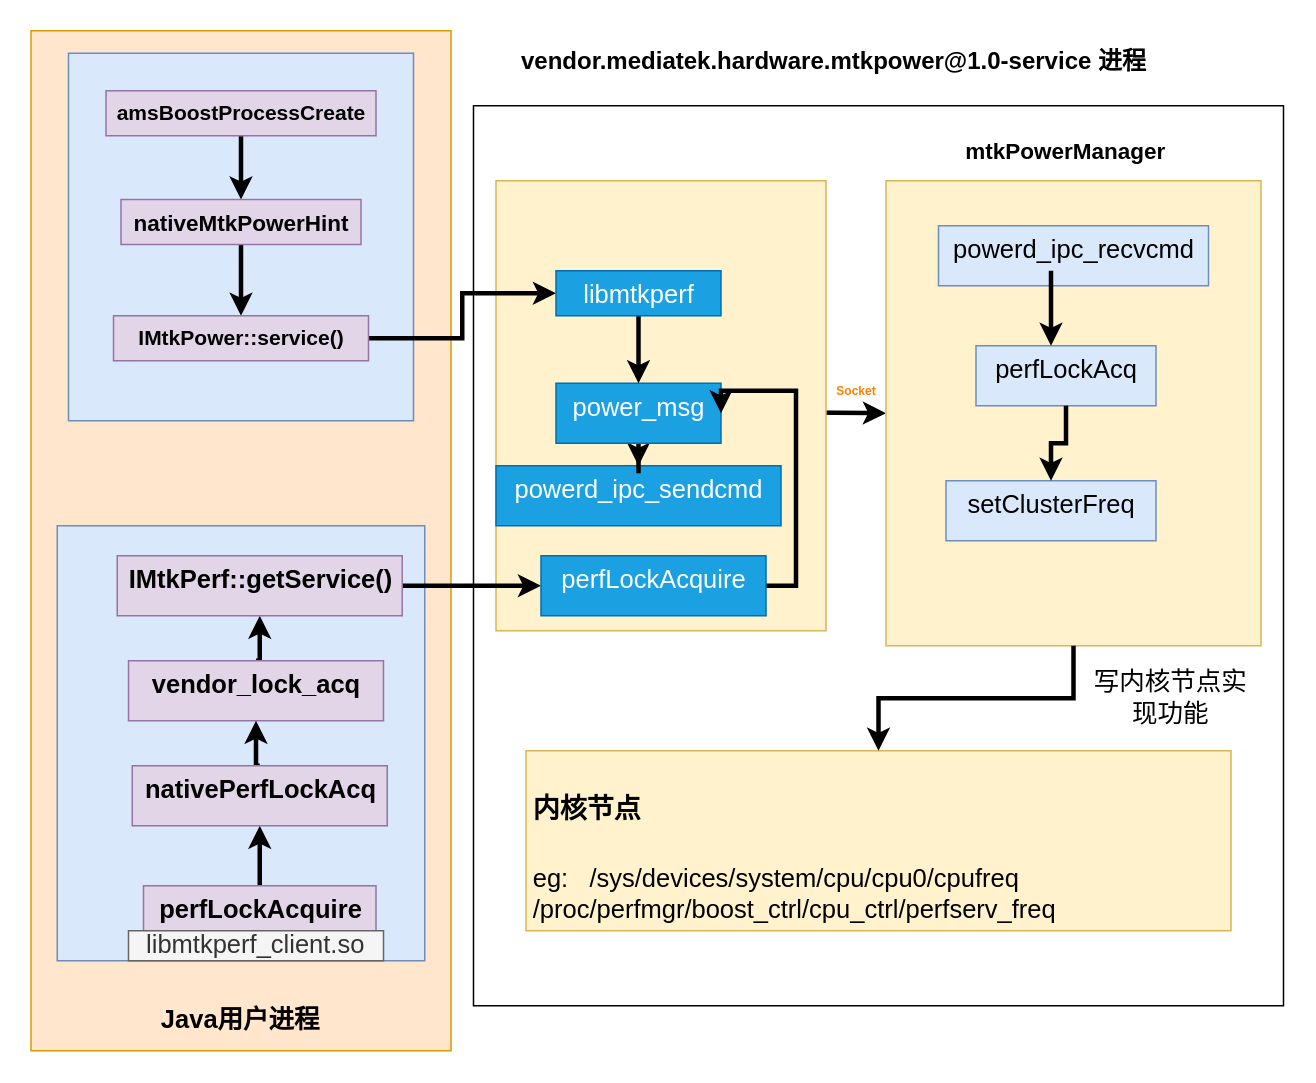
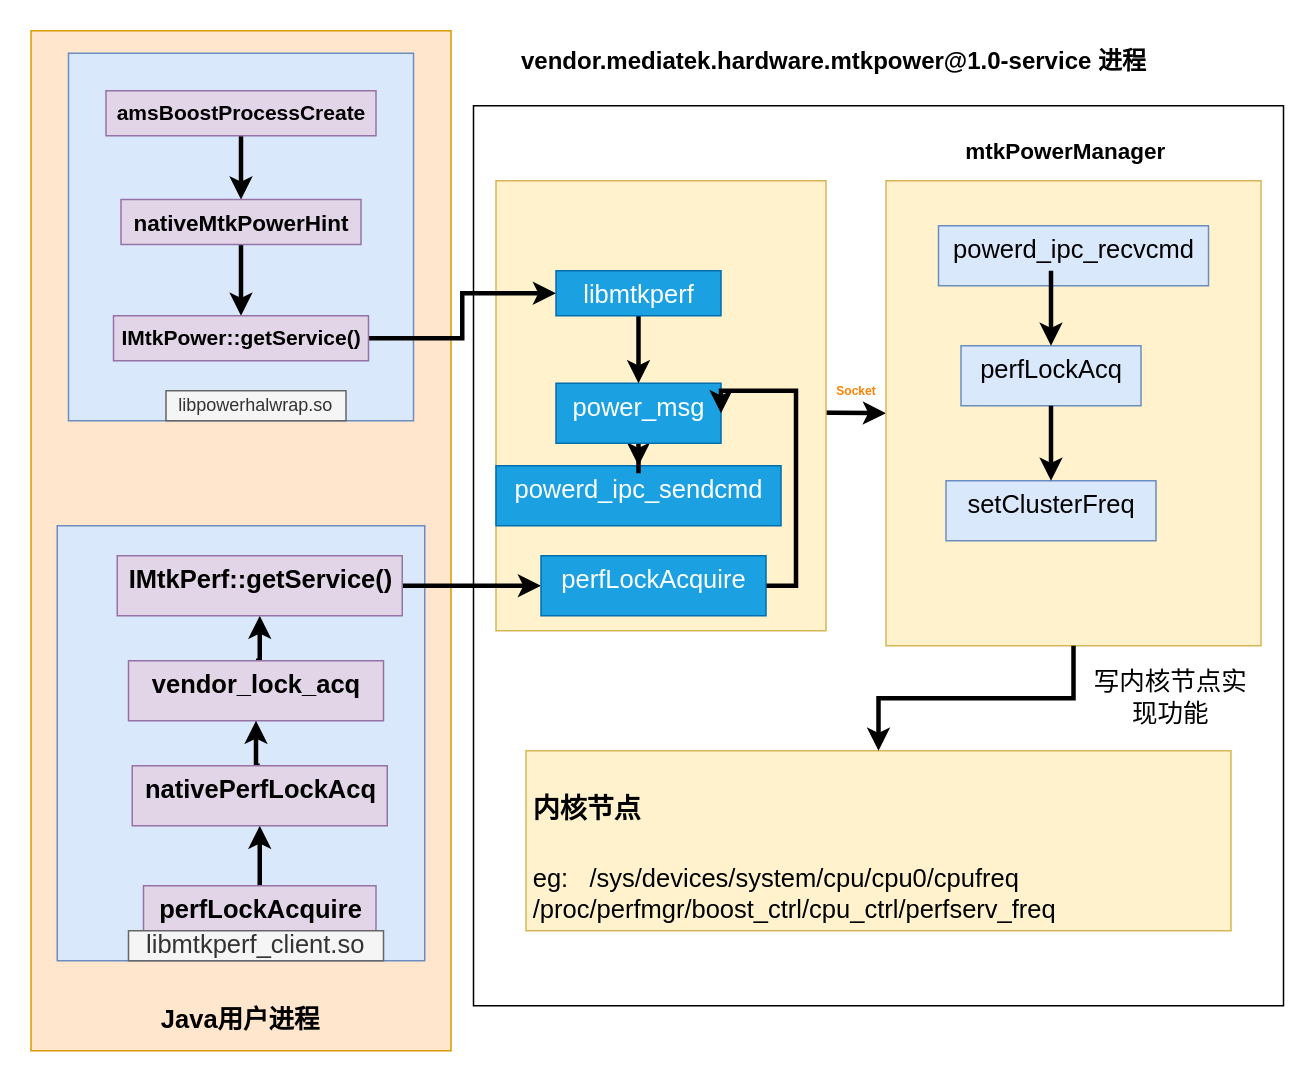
node "IMtkPower::service()": label "IMtkPower::service()" -> "IMtkPower::getService()"
node "perfLockAcq": moved (1066, 376) -> (1051, 376)
node "libpowerhalwrap.so": added
